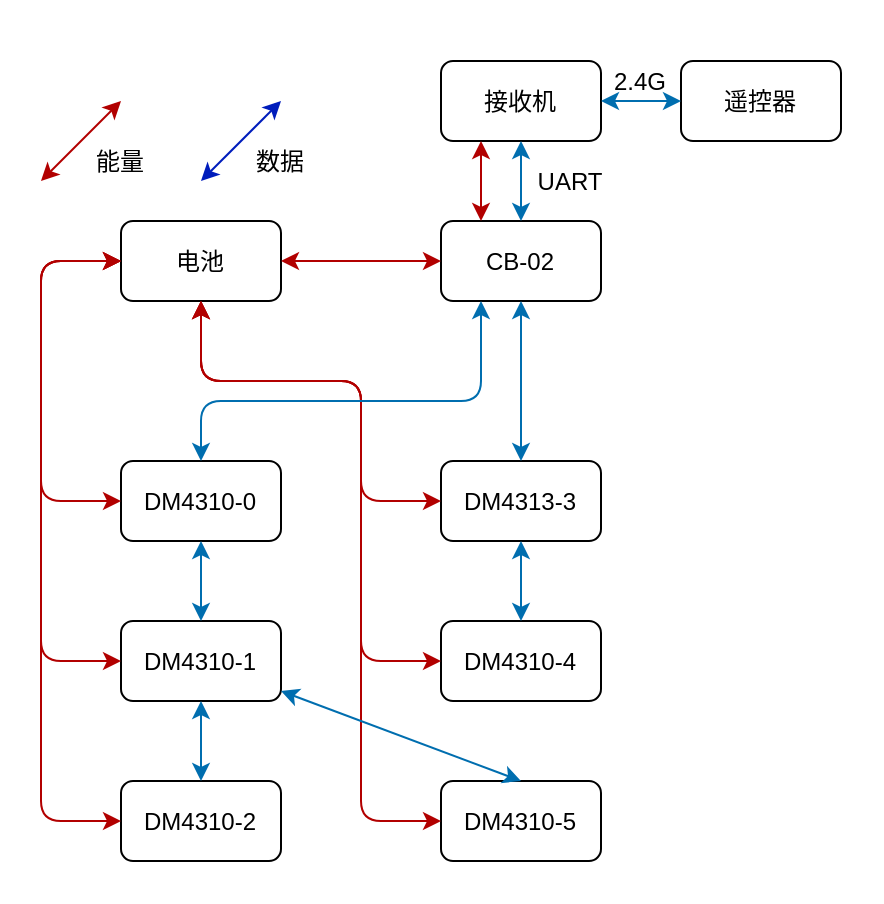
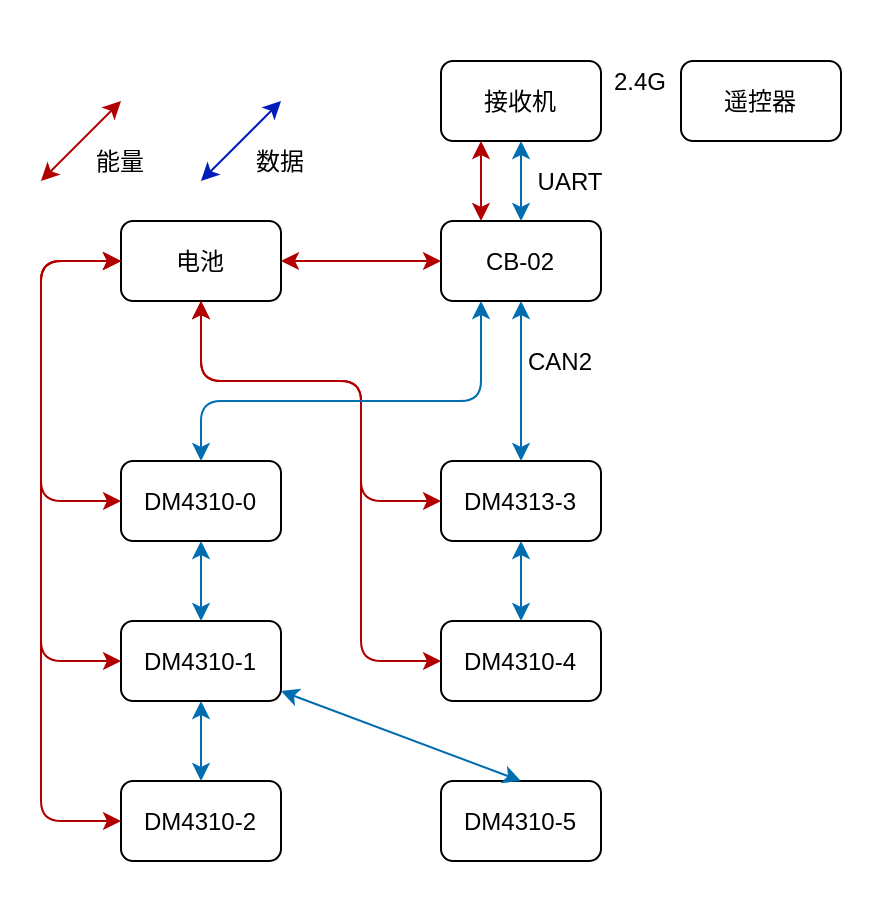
edge "接收机" -- "遥控器": removed
node "CAN2": added
edge "电池" -- "DM4310-5": removed
